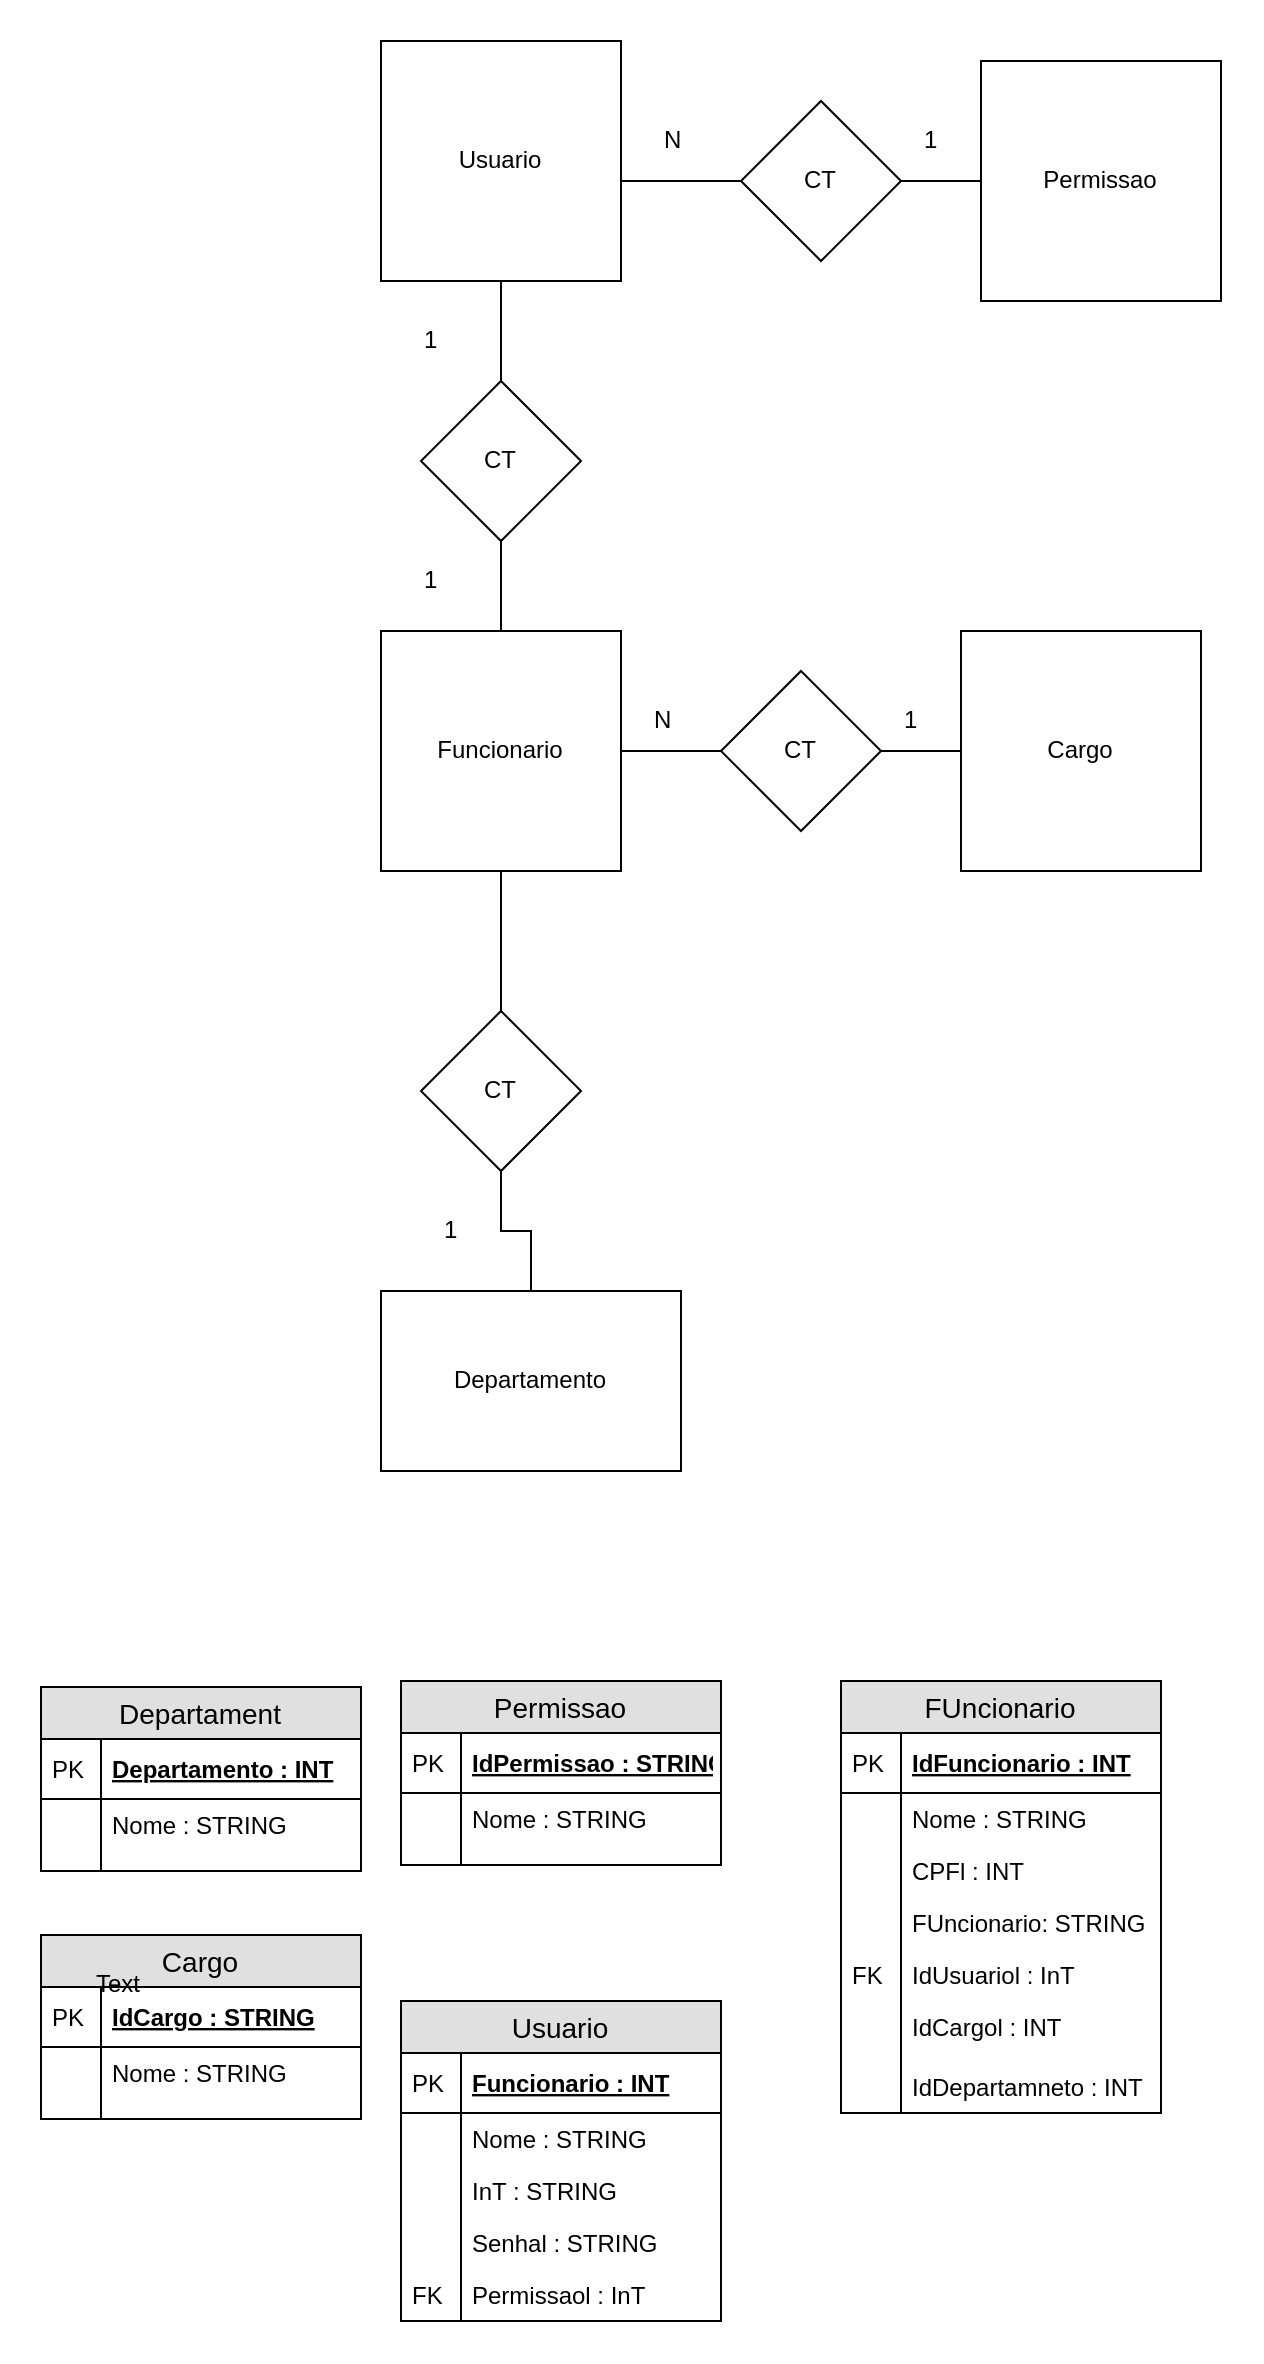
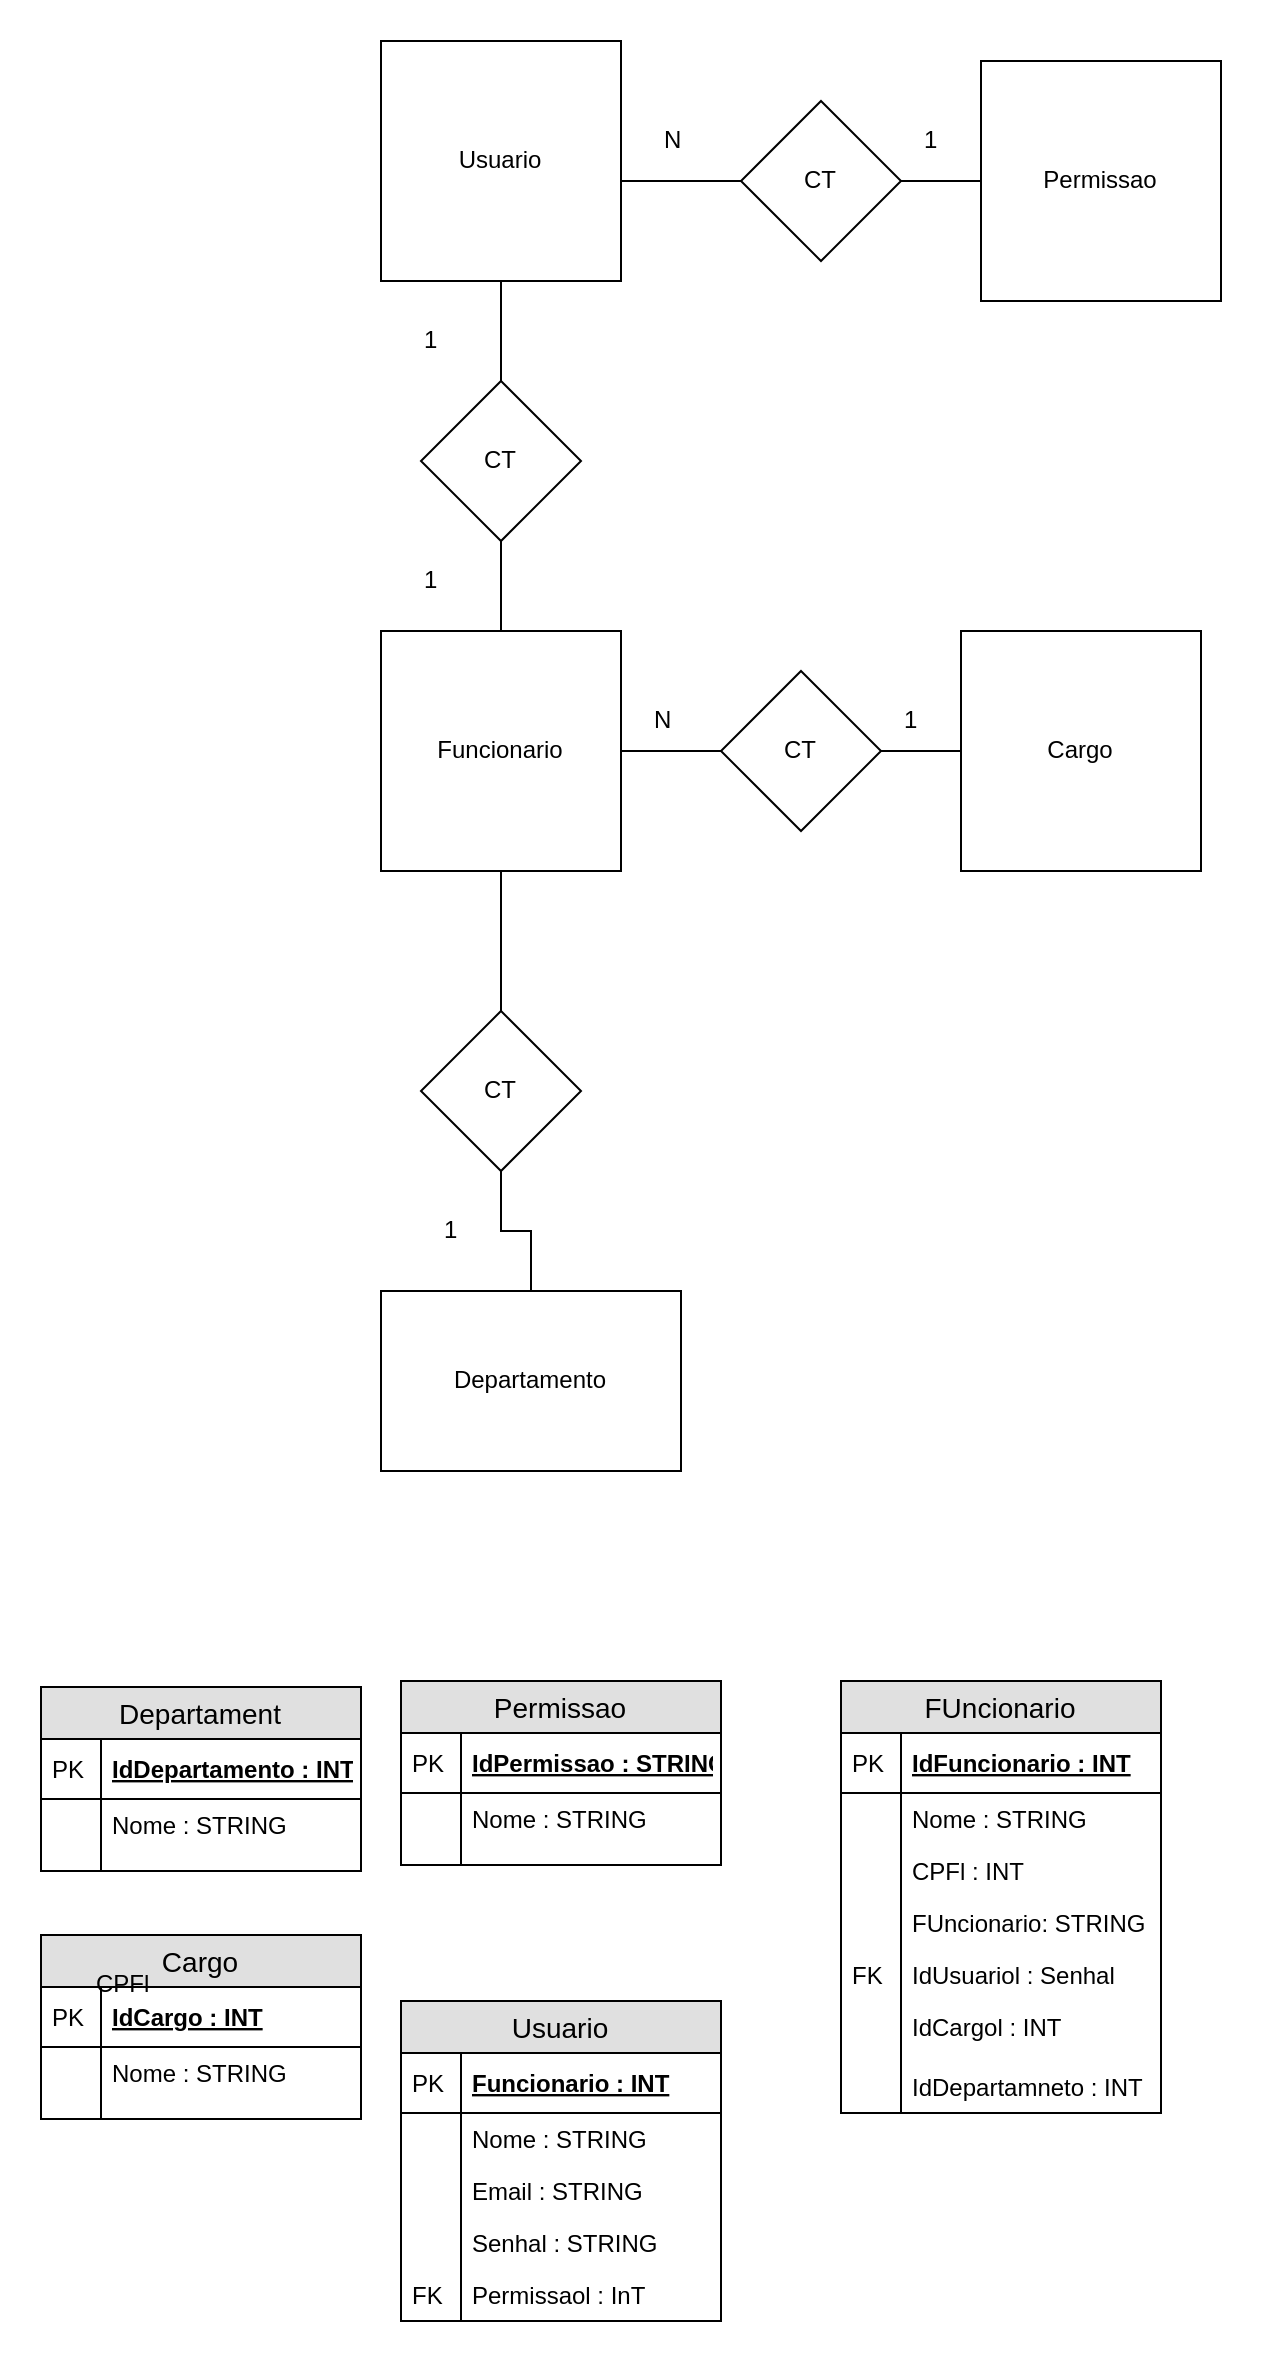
node "Departamento : INT": label "Departamento : INT" -> "IdDepartamento : INT"
node "IdUsuariol : InT": label "IdUsuariol : InT" -> "IdUsuariol : Senhal"
node "Text": label "Text" -> "CPFl"
node "IdCargo : STRING": label "IdCargo : STRING" -> "IdCargo : INT"
node "InT : STRING": label "InT : STRING" -> "Email : STRING"
